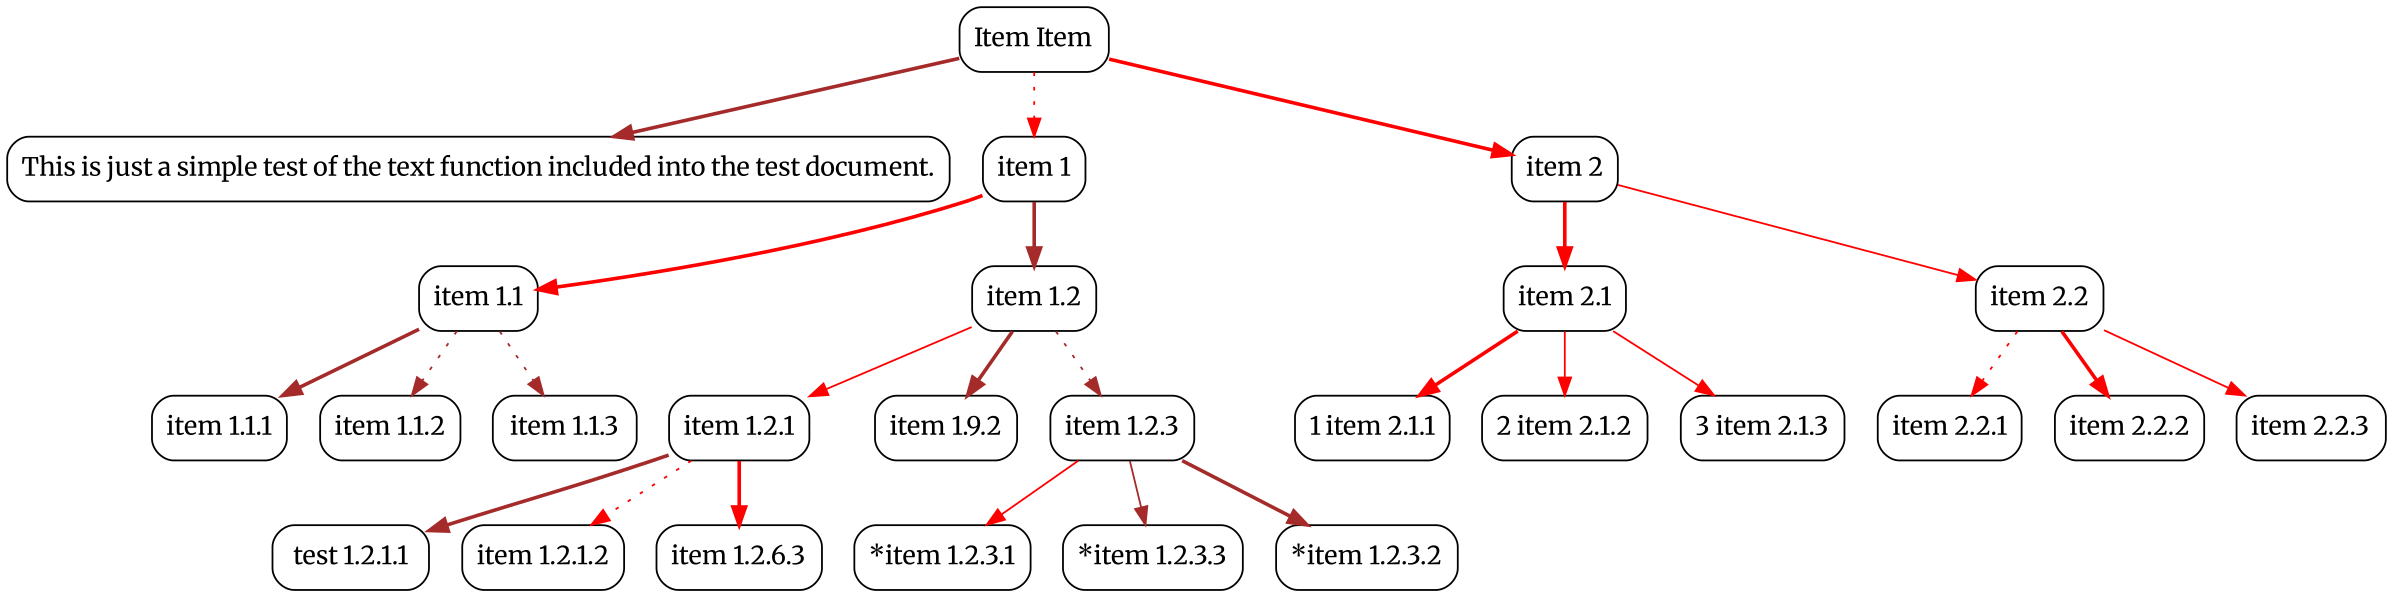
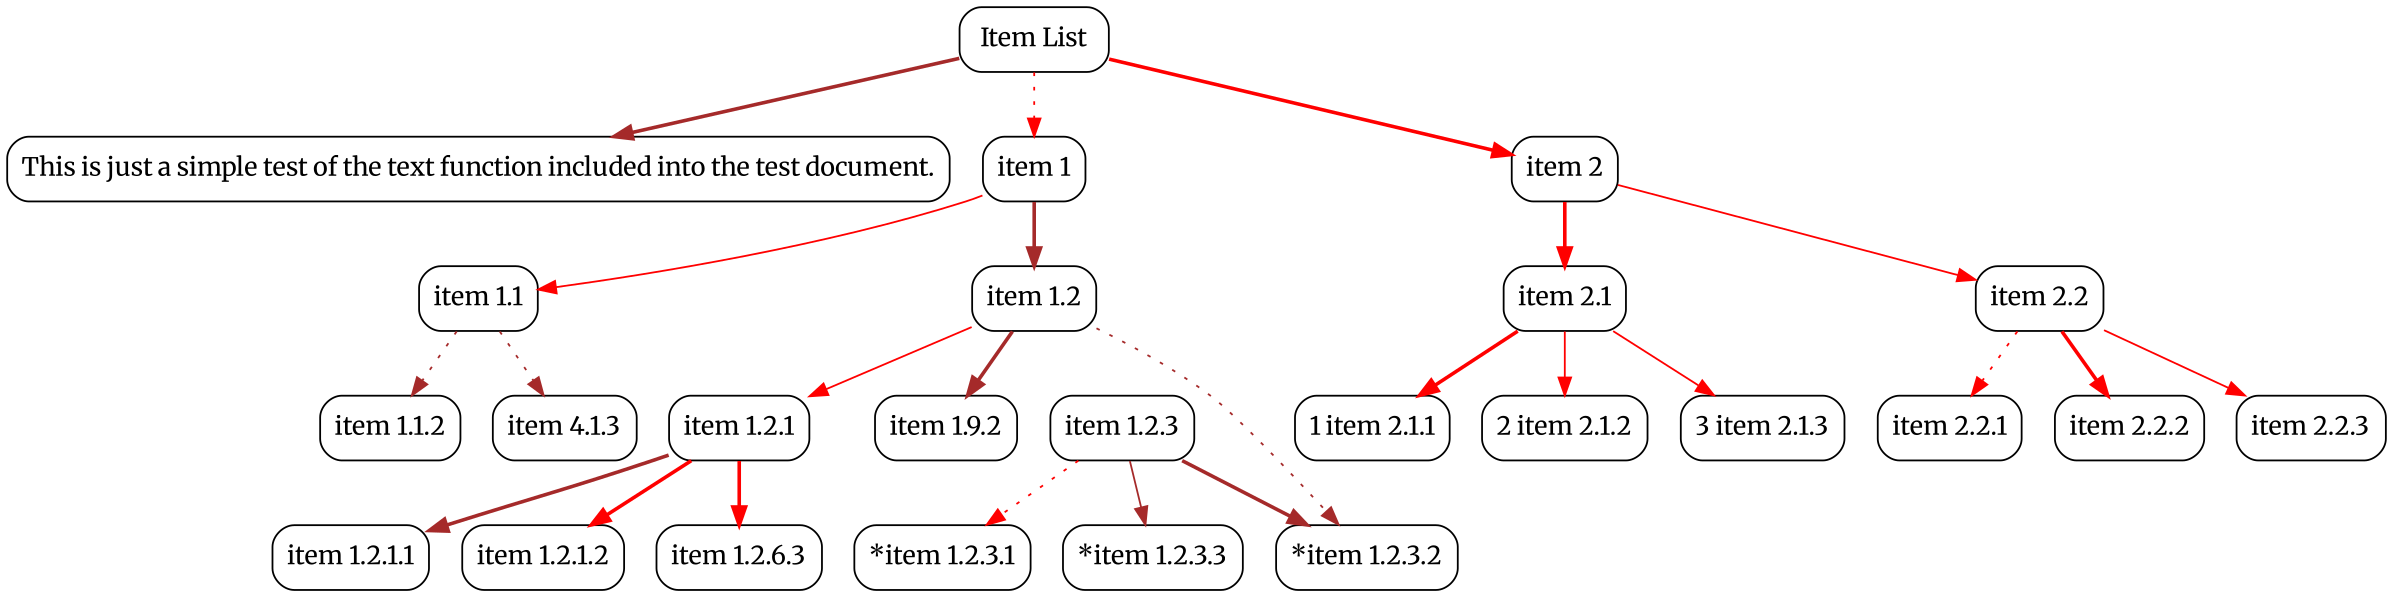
node "Item Item": label "Item Item" -> "Item List"
edge "item 1" -> "item 1.1": style bold -> solid
edge "item 1.2" -> "item 1.2.3": now "item 1.2" -> "*item 1.2.3.2"
node "item 1.1.1": removed
node "item 1.1.3": label "item 1.1.3" -> "item 4.1.3"
edge "item 1.2.3" -> "*item 1.2.3.1": style solid -> dotted
edge "item 1.2.1" -> "item 1.2.1.2": style dotted -> bold
node "test 1.2.1.1": label "test 1.2.1.1" -> "item 1.2.1.1"
